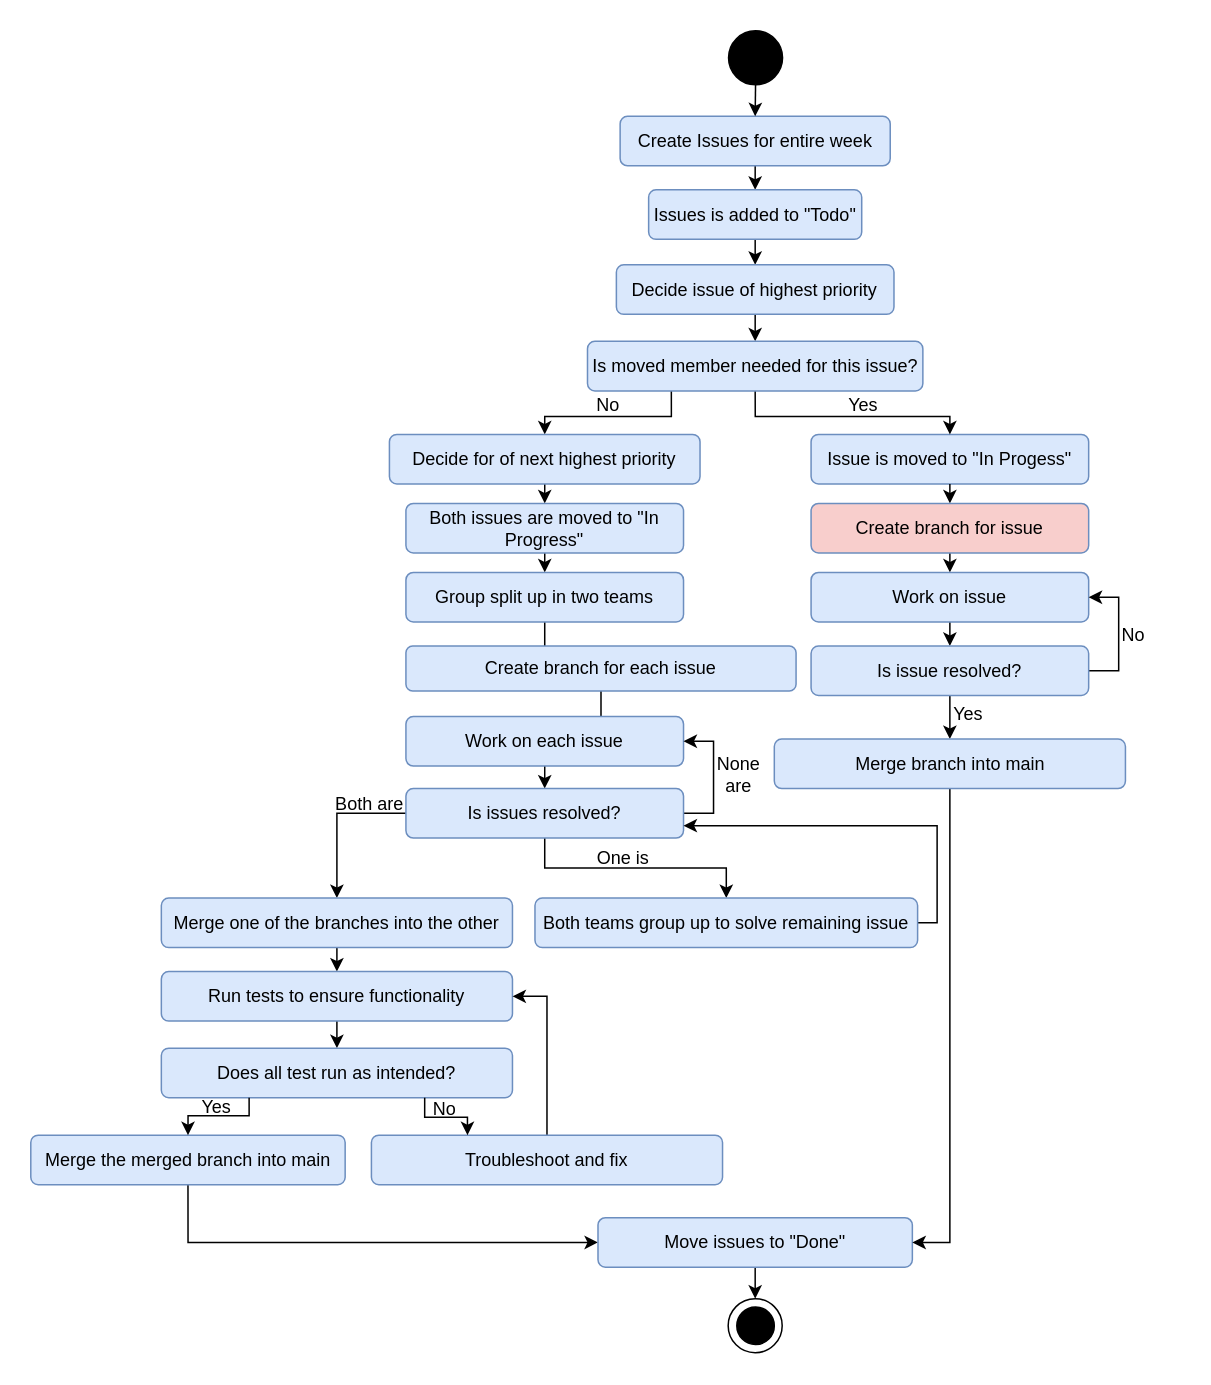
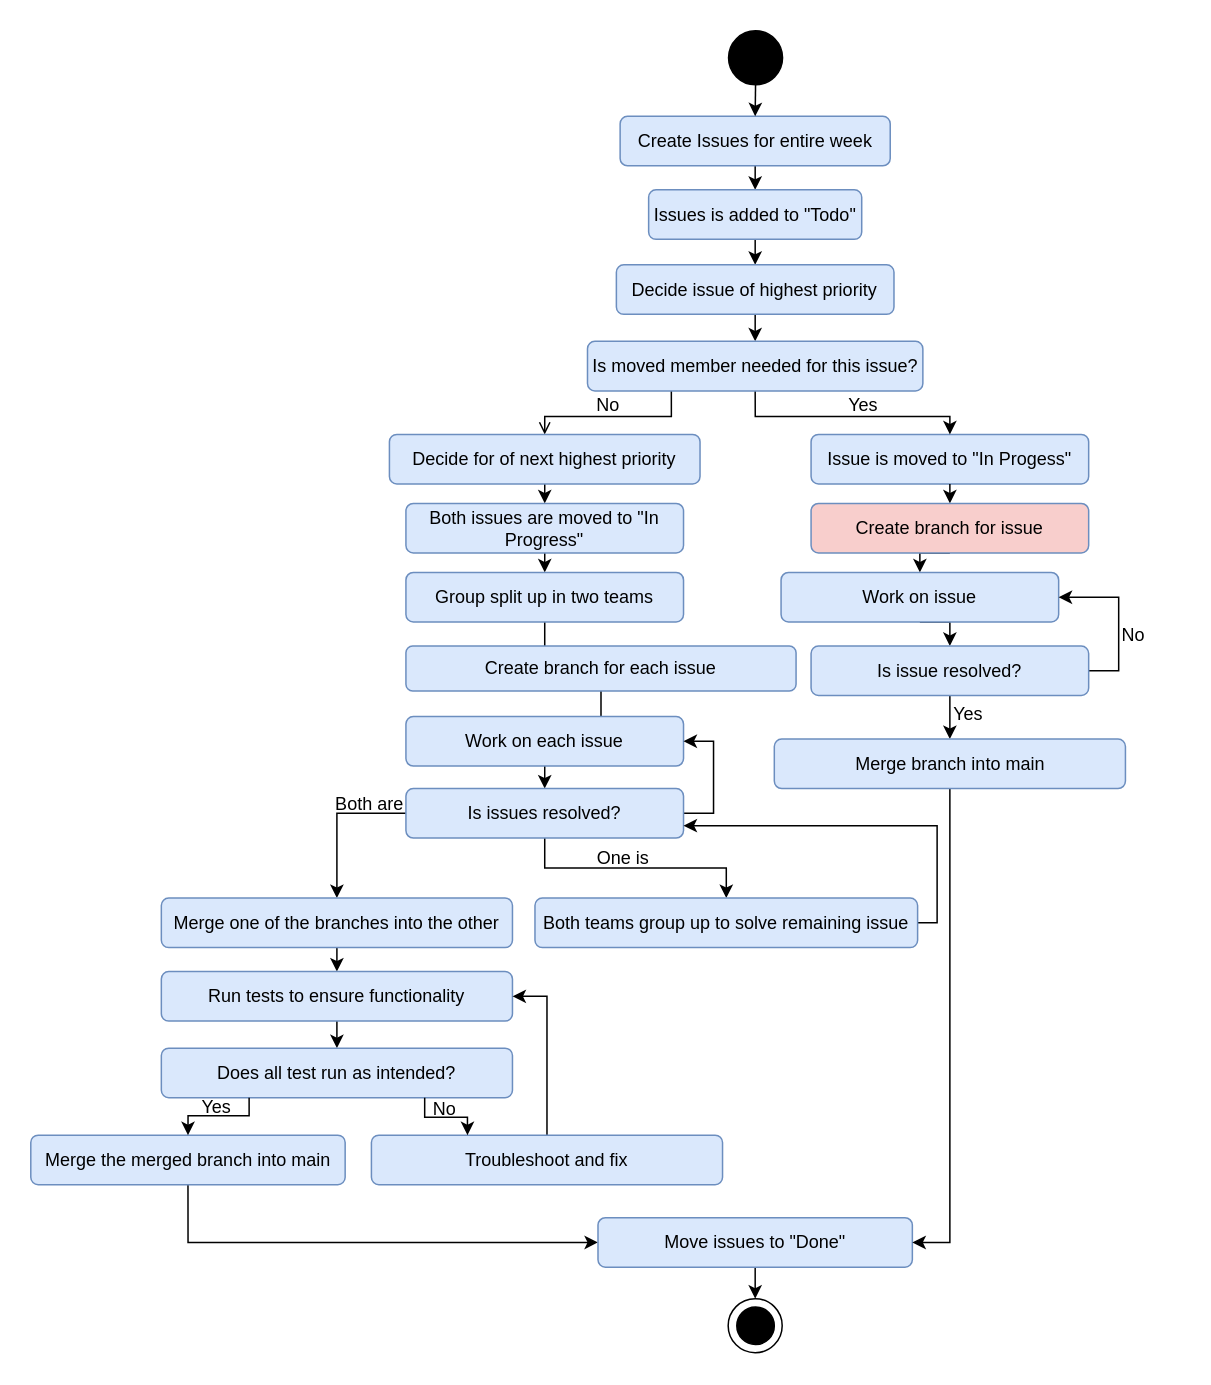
edge "Is moved member needed for this issue?" -> "Decide for of next highest priority": arrowhead classic -> open
node "Work on issue": moved (950, 597) -> (920, 597)
node "None are": removed
